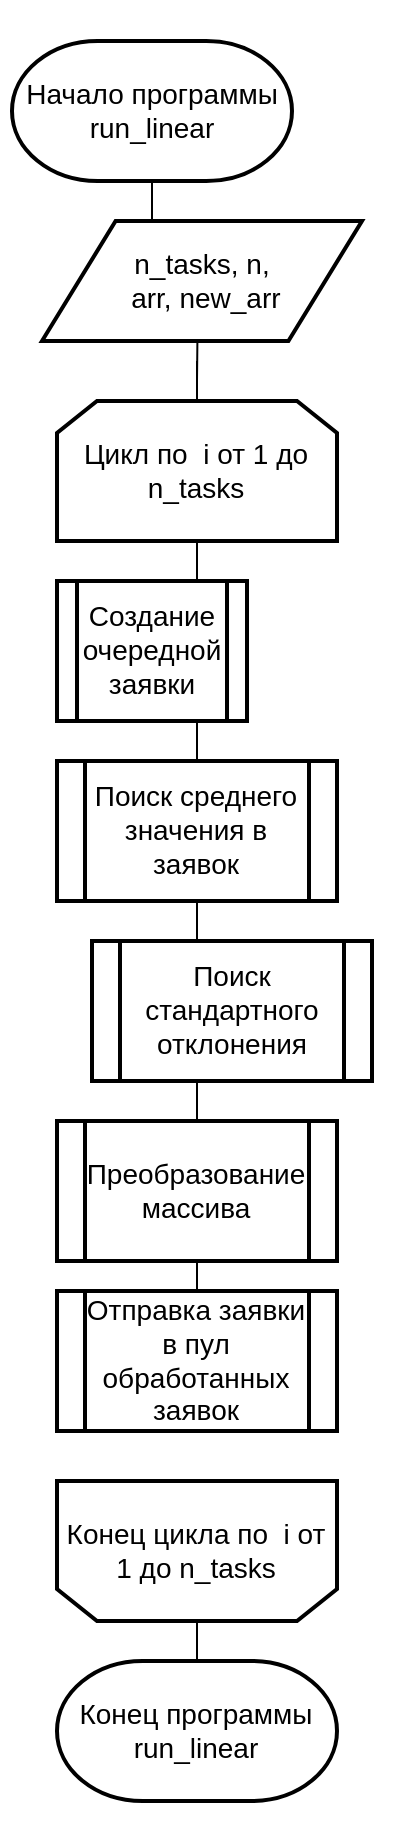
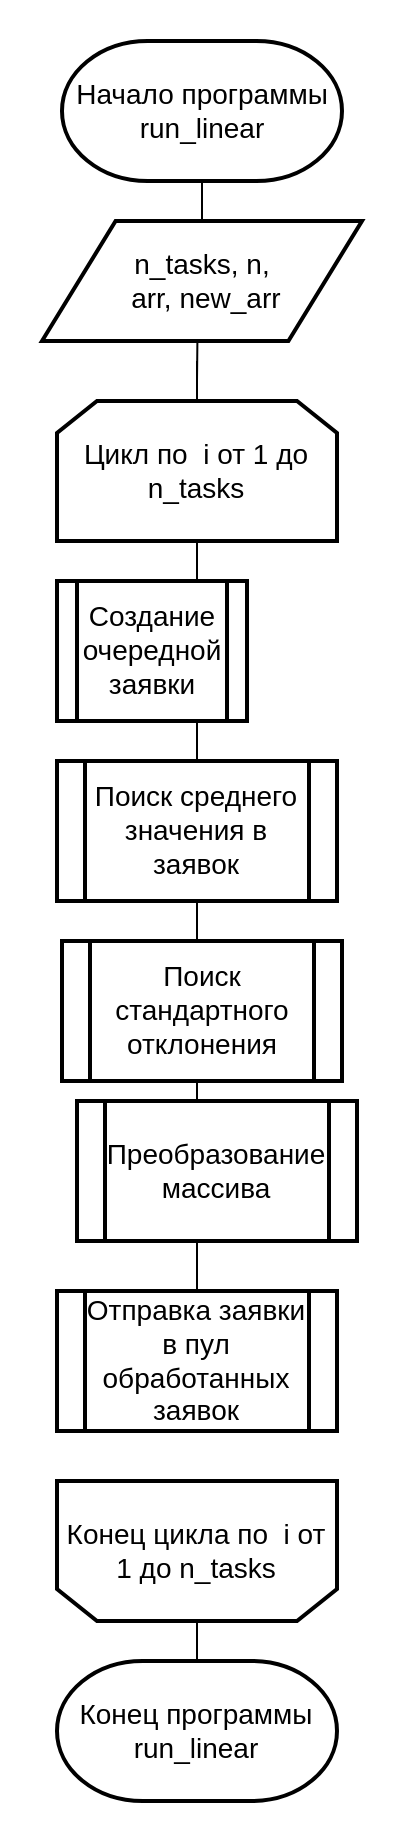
node "Начало программы run_linear": moved (152, 111) -> (202, 111)
node "Поиск стандартного отклонения": moved (232, 1011) -> (202, 1011)
node "Преобразование массива": moved (197, 1191) -> (217, 1171)
